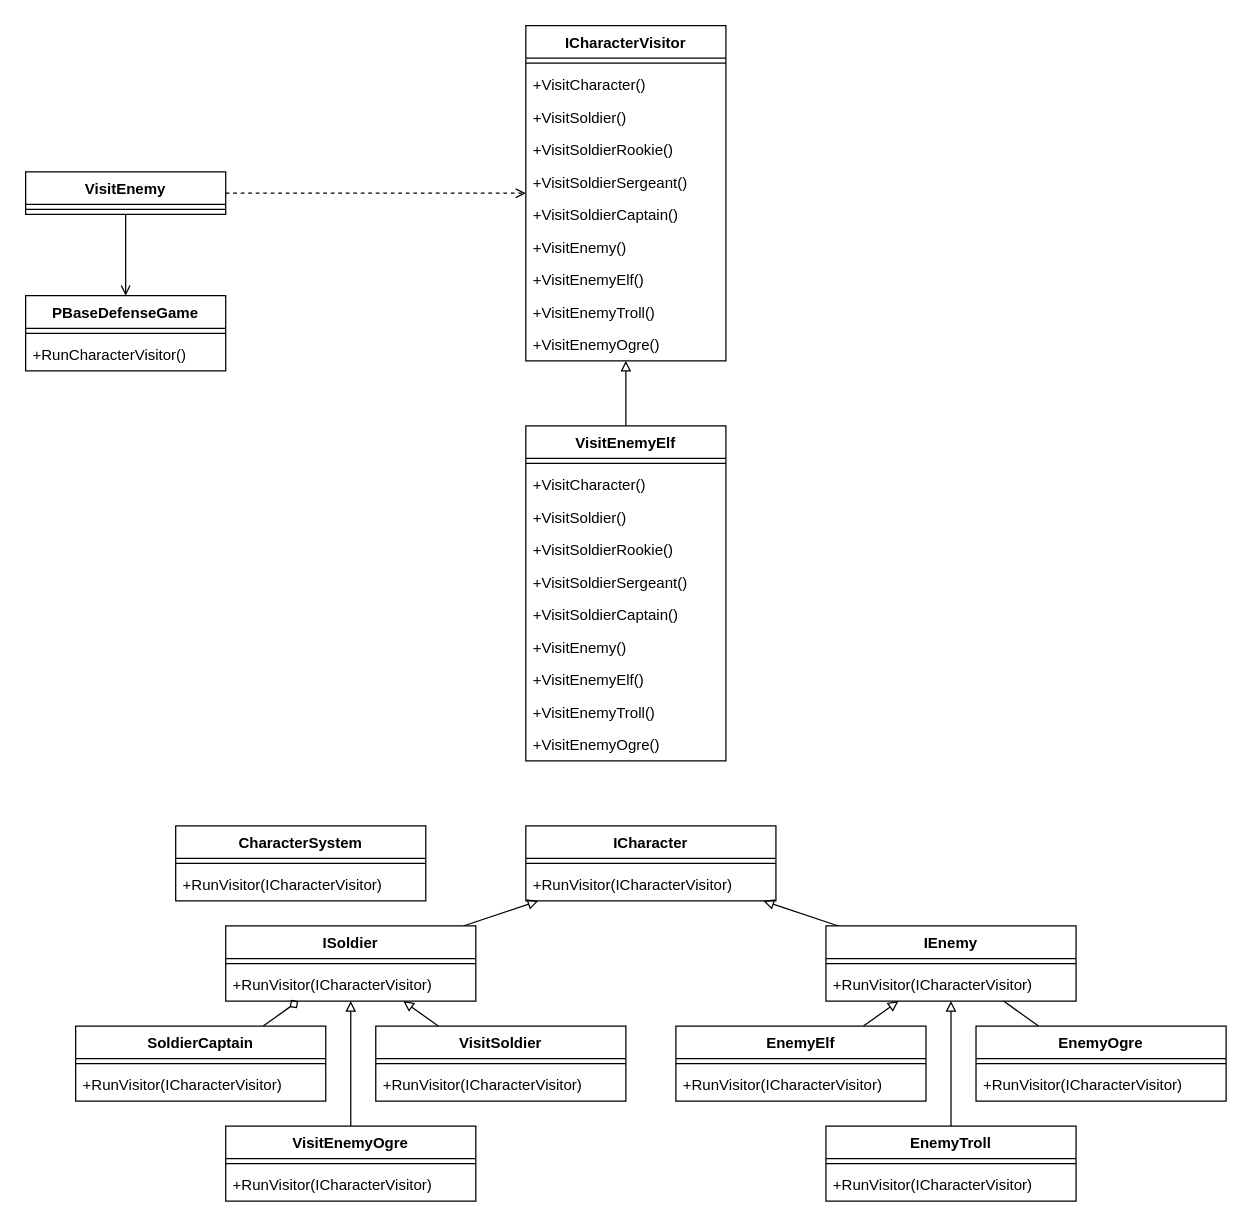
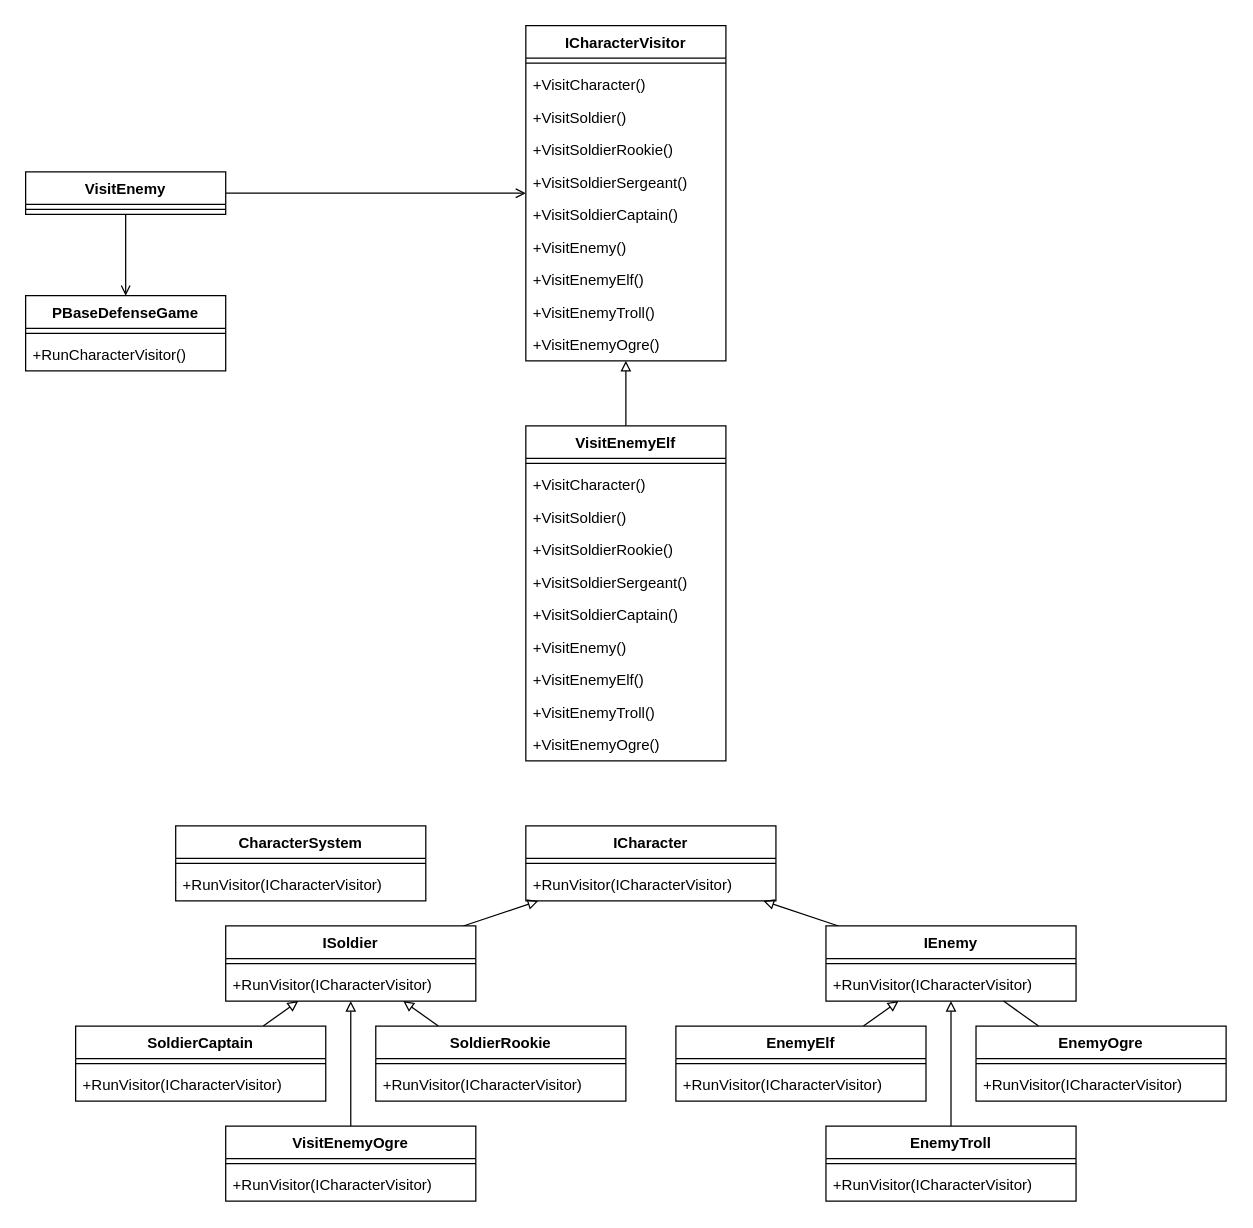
edge "VisitEnemy" -> "ICharacterVisitor": style dashed -> solid
edge "SoldierCaptain" -> "ISoldier": arrowhead diamond -> block
node "VisitSoldier": label "VisitSoldier" -> "SoldierRookie"
